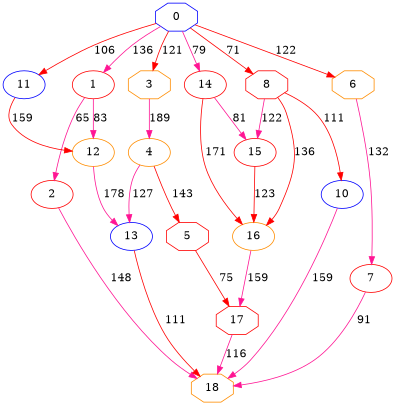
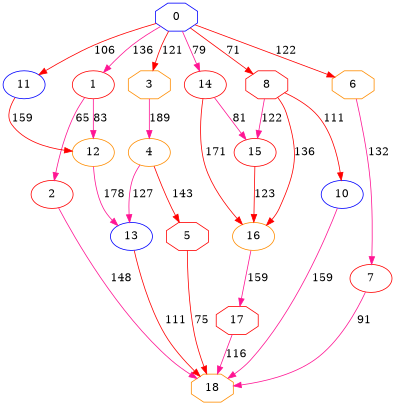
edge "5" -> "17": now "5" -> "18"
